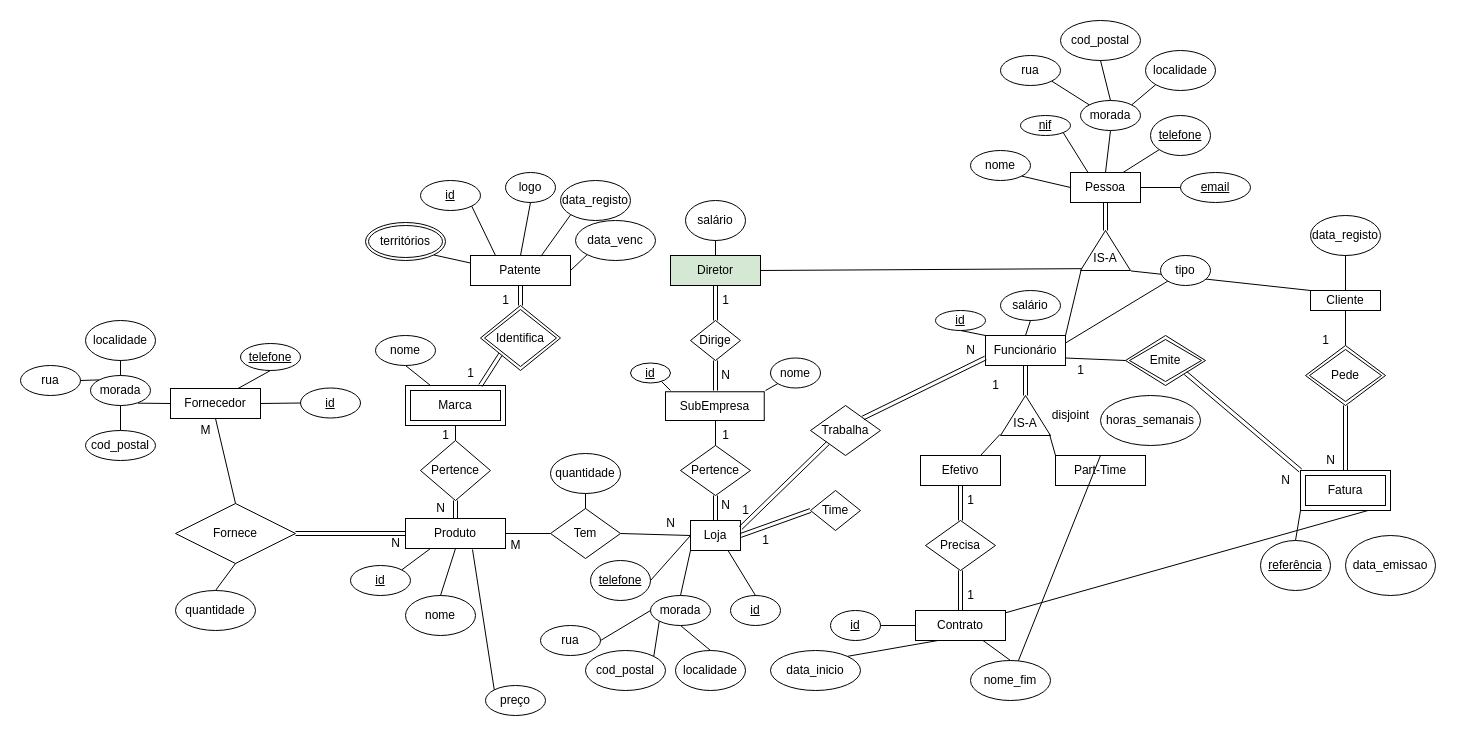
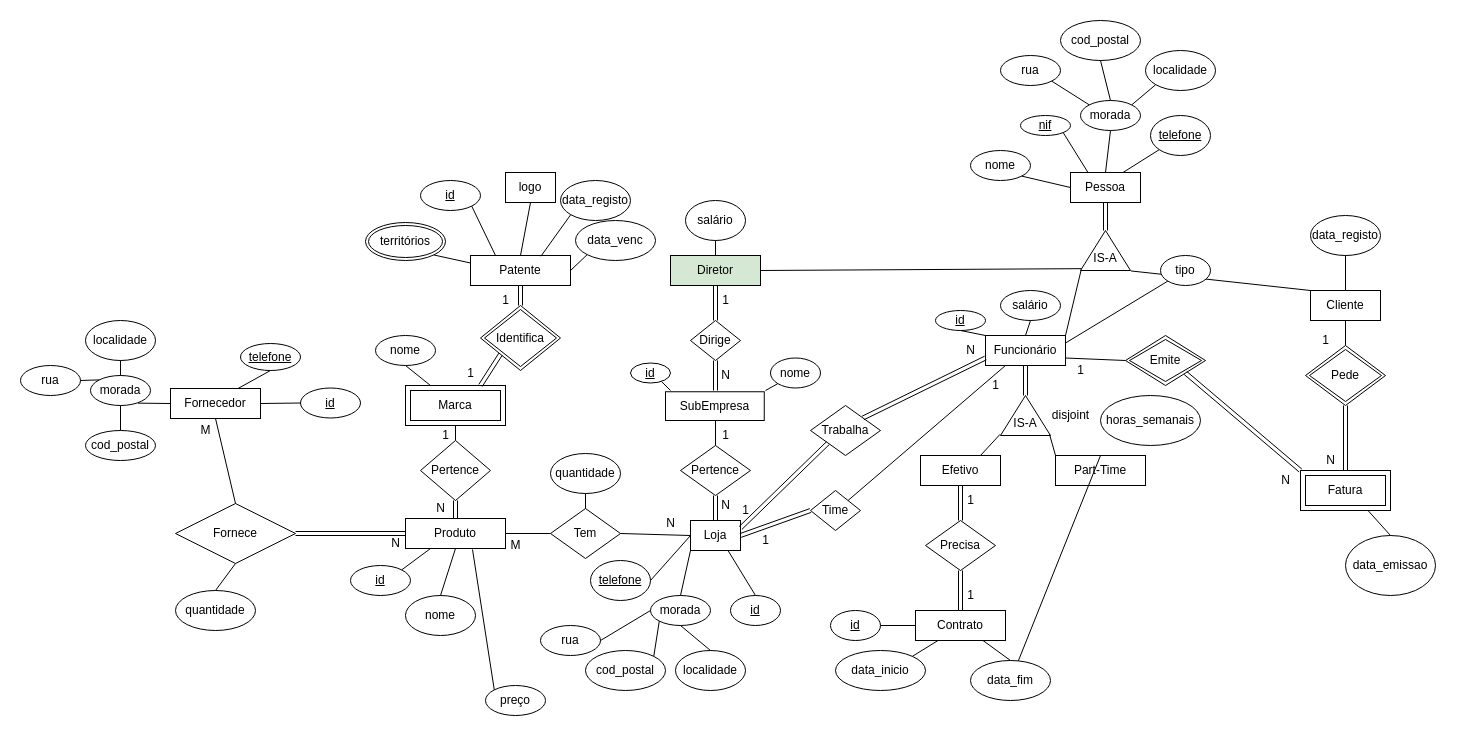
node "logo": shape ellipse -> rectangle
edge "Pessoa" -- "email": removed
node "email": removed
node "Cliente": size 70x20 -> 70x30
edge "Funcionário" -- "Time": added
edge "Fatura" -- "referência": removed
edge "Fatura" -- "Contrato": now "Fatura" -- "data_emissao"
node "referência": removed
node "data_inicio": moved (816, 671) -> (881, 671)
node "nome_fim": label "nome_fim" -> "data_fim"
